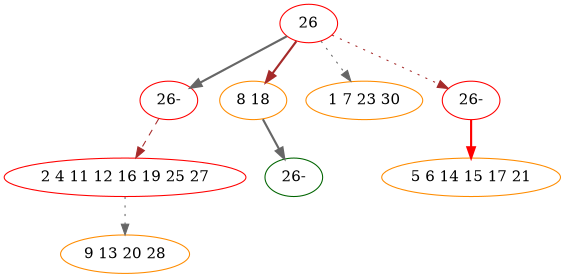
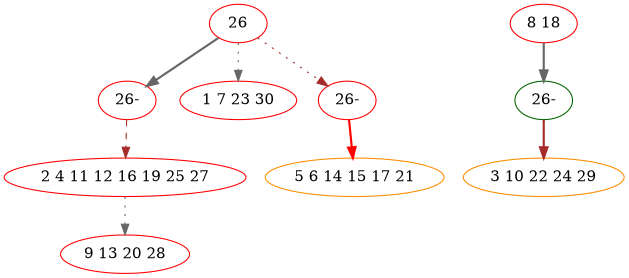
edge "26" -> "8 18": removed
node "8 18": color darkorange -> red
node "1 7 23 30": color darkorange -> red
node "3 10 22 24 29": added
node "9 13 20 28": color darkorange -> red
